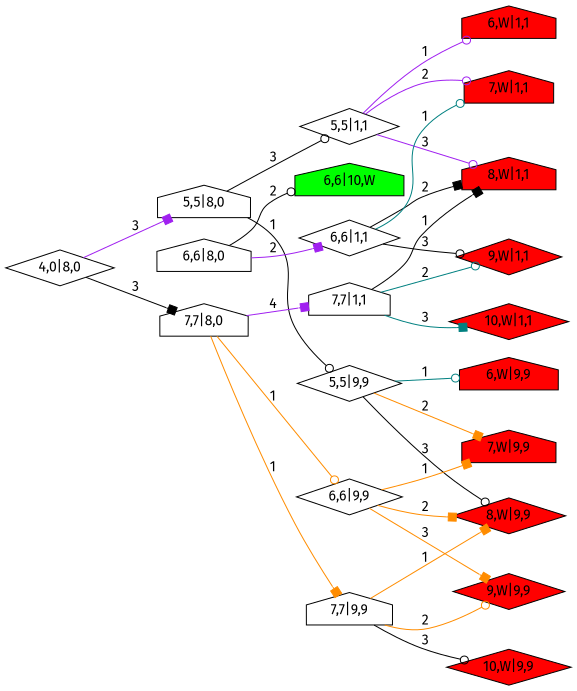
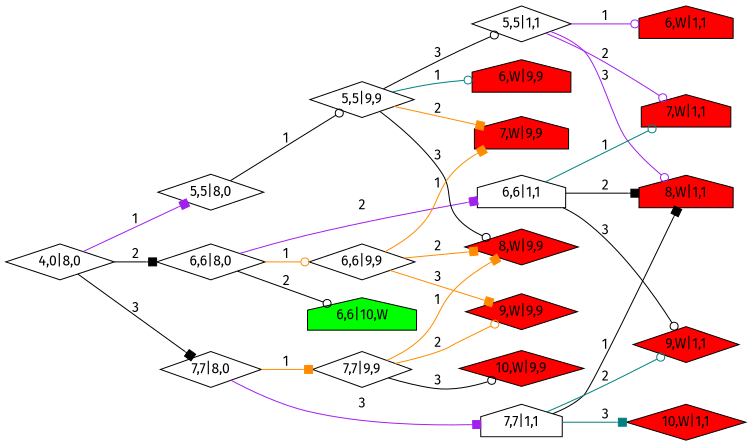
edge "5,5|8,0" -> "5,5|1,1": now "5,5|9,9" -> "5,5|1,1"
node "5,5|8,0": shape house -> diamond
edge "4,0|8,0" -> "5,5|8,0": label "3" -> "1"
node "6,6|1,1": shape diamond -> house
node "6,6|8,0": shape house -> diamond
edge "4,0|8,0" -> "6,6|8,0": added, label "2"
edge "7,7|8,0" -> "7,7|1,1": label "4" -> "3"
node "7,7|8,0": shape house -> diamond
edge "7,7|8,0" -> "6,6|9,9": now "6,6|8,0" -> "6,6|9,9"
node "7,7|9,9": shape house -> diamond
